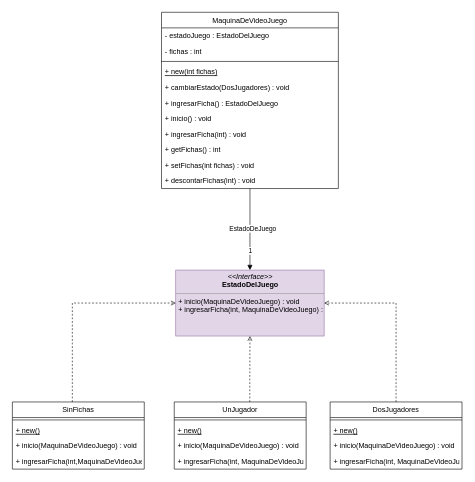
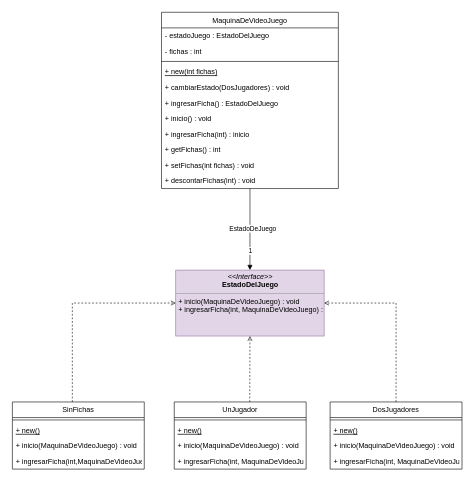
node "+ ingresarFicha(int) : void": label "+ ingresarFicha(int) : void" -> "+ ingresarFicha(int) : inicio"
